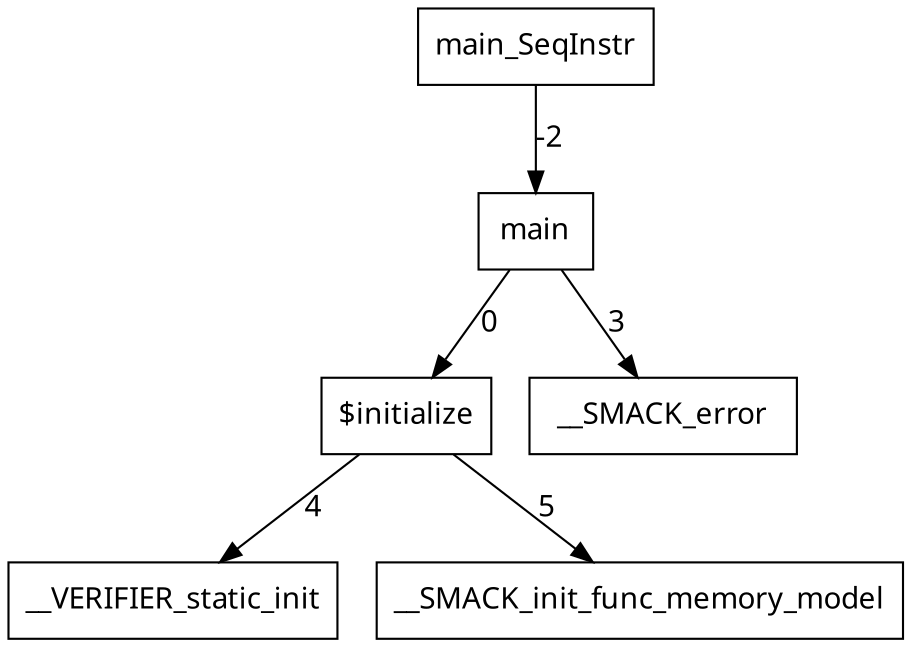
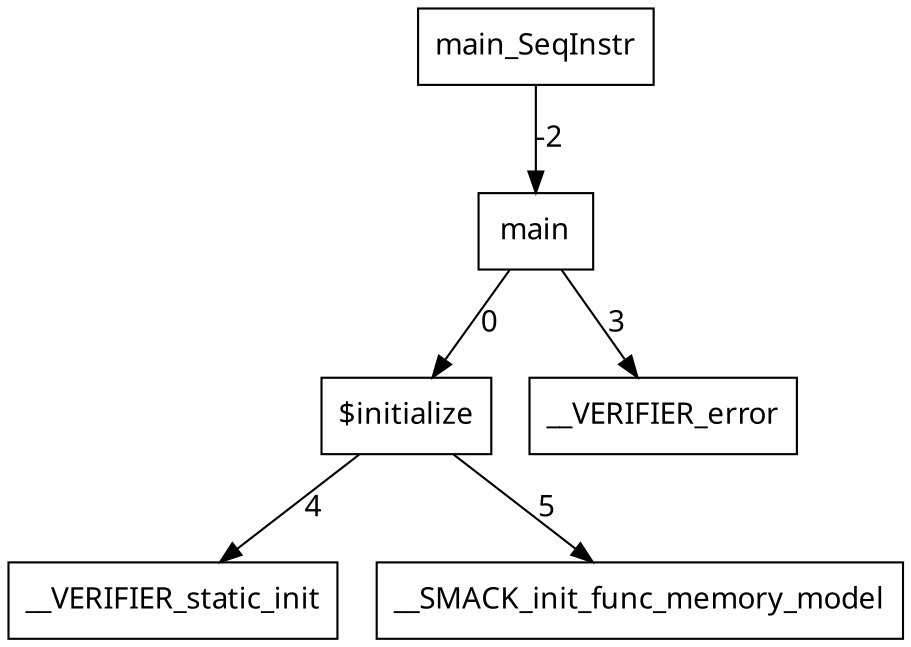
node "__SMACK_error": label "__SMACK_error" -> "__VERIFIER_error"
